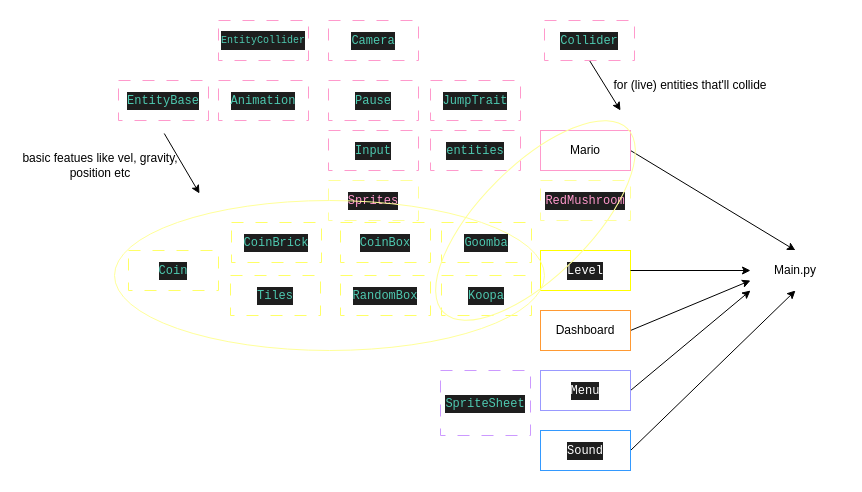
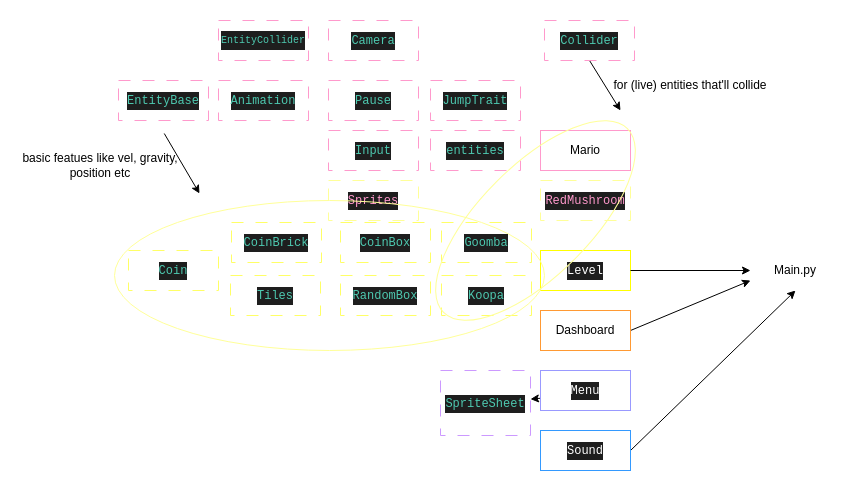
edge "Mario" -> "Main.py": removed
edge "Menu" -> "Main.py": now "Menu" -> "SpriteSheet"
